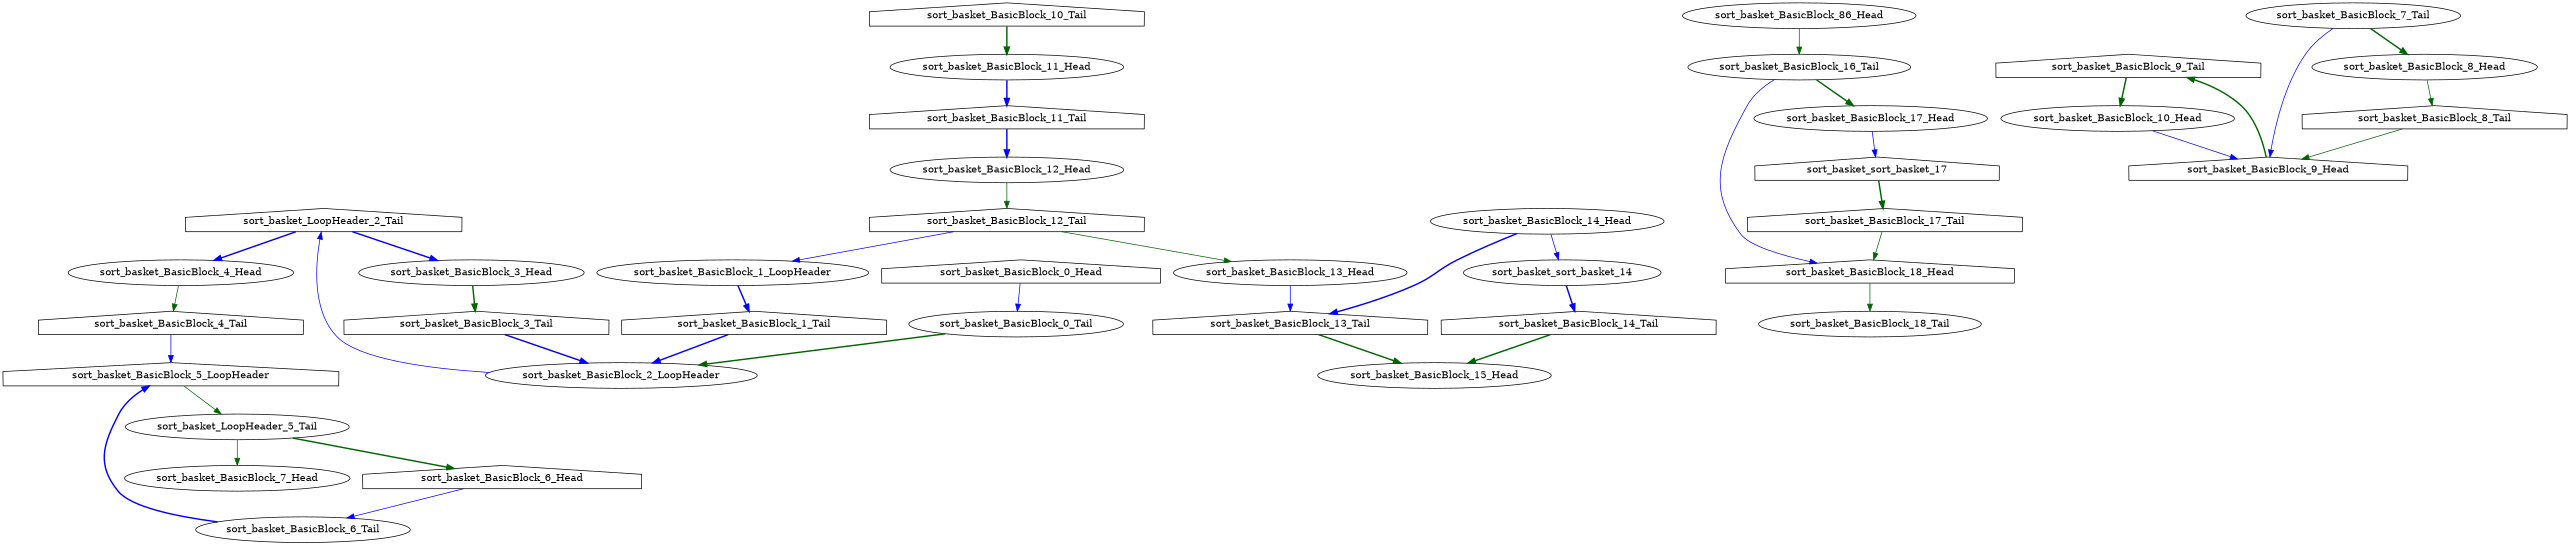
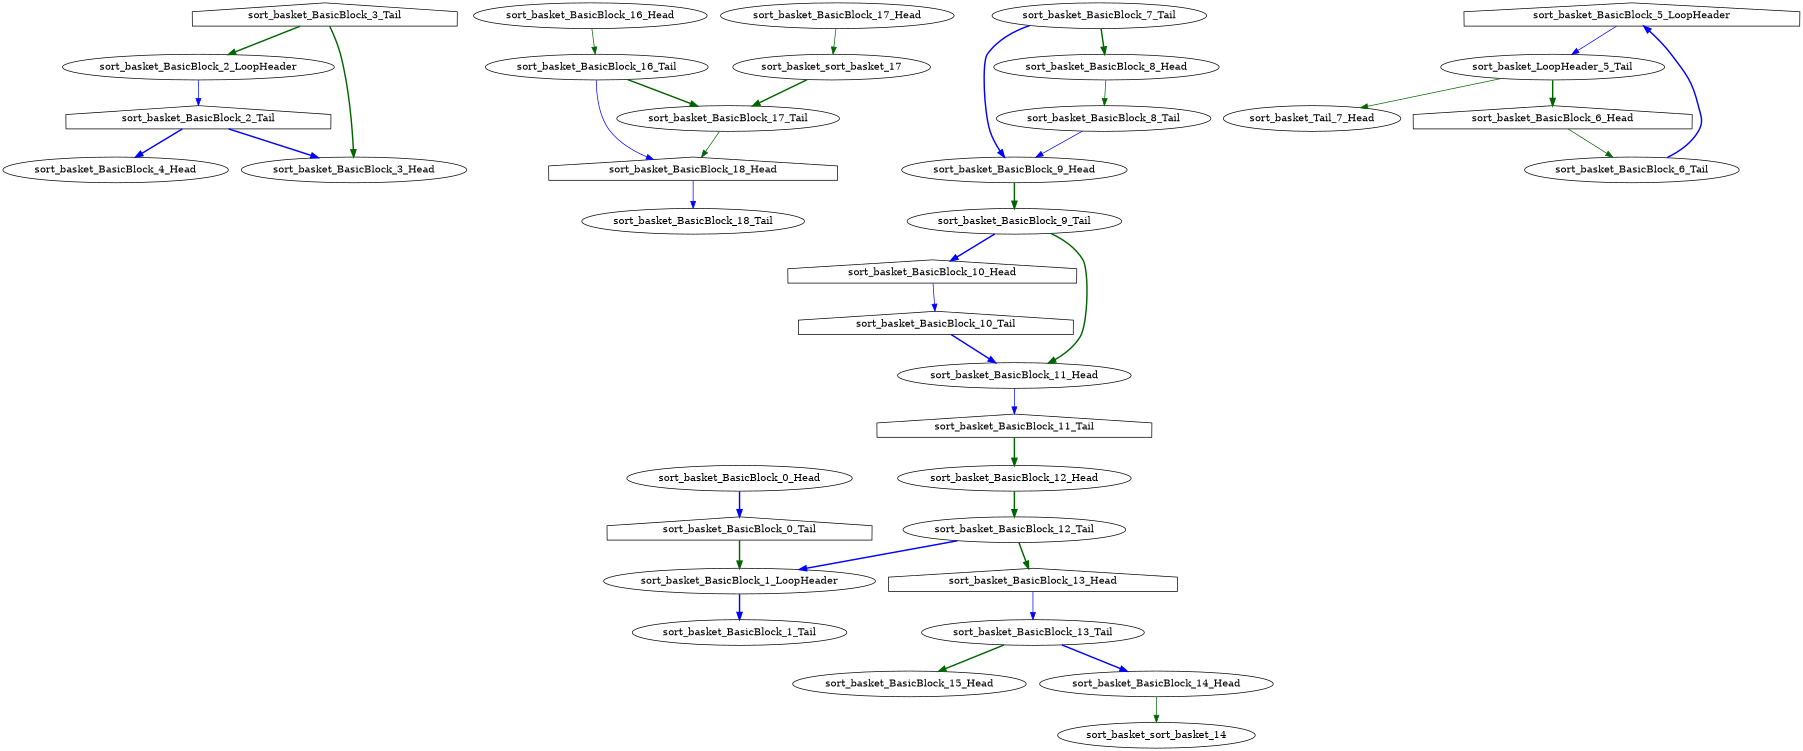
node "sort_basket_BasicBlock_86_Head": label "sort_basket_BasicBlock_86_Head" -> "sort_basket_BasicBlock_16_Head"
edge "sort_basket_BasicBlock_10_Tail" -> "sort_basket_BasicBlock_11_Head": color darkgreen -> blue
node "sort_basket_BasicBlock_9_Tail": shape house -> ellipse
edge "sort_basket_BasicBlock_7_Tail" -> "sort_basket_BasicBlock_9_Head": style solid -> bold
edge "sort_basket_BasicBlock_9_Tail" -> "sort_basket_BasicBlock_10_Head": color darkgreen -> blue
edge "sort_basket_BasicBlock_11_Head" -> "sort_basket_BasicBlock_11_Tail": style bold -> solid
edge "sort_basket_BasicBlock_16_Tail" -> "sort_basket_BasicBlock_17_Head": now "sort_basket_BasicBlock_16_Tail" -> "sort_basket_BasicBlock_17_Tail"
node "sort_basket_BasicBlock_10_Head": shape ellipse -> house
node "sort_basket_BasicBlock_8_Tail": shape house -> ellipse
edge "sort_basket_BasicBlock_11_Tail" -> "sort_basket_BasicBlock_12_Head": color blue -> darkgreen
edge "sort_basket_BasicBlock_17_Head" -> "sort_basket_sort_basket_17": color blue -> darkgreen
edge "sort_basket_BasicBlock_8_Tail" -> "sort_basket_BasicBlock_9_Head": color darkgreen -> blue
edge "sort_basket_BasicBlock_10_Head" -> "sort_basket_BasicBlock_9_Head": now "sort_basket_BasicBlock_10_Head" -> "sort_basket_BasicBlock_10_Tail"
node "sort_basket_sort_basket_17": shape house -> ellipse
node "sort_basket_BasicBlock_9_Head": shape house -> ellipse
edge "sort_basket_BasicBlock_12_Head" -> "sort_basket_BasicBlock_12_Tail": style solid -> bold
node "sort_basket_LoopHeader_2_Tail": label "sort_basket_LoopHeader_2_Tail" -> "sort_basket_BasicBlock_2_Tail"
node "sort_basket_BasicBlock_12_Tail": shape house -> ellipse
node "sort_basket_BasicBlock_17_Tail": shape house -> ellipse
edge "sort_basket_BasicBlock_14_Head" -> "sort_basket_sort_basket_14": color blue -> darkgreen
edge "sort_basket_BasicBlock_12_Tail" -> "sort_basket_BasicBlock_1_LoopHeader": style solid -> bold
edge "sort_basket_BasicBlock_12_Tail" -> "sort_basket_BasicBlock_13_Head": style solid -> bold
node "sort_basket_BasicBlock_0_Head": shape house -> ellipse
node "sort_basket_BasicBlock_13_Head": shape ellipse -> house
edge "sort_basket_BasicBlock_14_Head" -> "sort_basket_BasicBlock_13_Tail": reversed
edge "sort_basket_BasicBlock_0_Head" -> "sort_basket_BasicBlock_0_Tail": style solid -> bold
edge "sort_basket_BasicBlock_18_Head" -> "sort_basket_BasicBlock_18_Tail": color darkgreen -> blue
edge "sort_basket_BasicBlock_3_Head" -> "sort_basket_BasicBlock_3_Tail": reversed
edge "sort_basket_BasicBlock_9_Tail" -> "sort_basket_BasicBlock_11_Head": added
node "sort_basket_BasicBlock_4_Tail": removed
node "sort_basket_BasicBlock_1_Tail": shape house -> ellipse
node "sort_basket_BasicBlock_0_Tail": shape ellipse -> house
node "sort_basket_BasicBlock_13_Tail": shape house -> ellipse
node "sort_basket_BasicBlock_14_Tail": removed
edge "sort_basket_BasicBlock_1_Tail" -> "sort_basket_BasicBlock_2_LoopHeader": removed
edge "sort_basket_BasicBlock_3_Tail" -> "sort_basket_BasicBlock_2_LoopHeader": color blue -> darkgreen
edge "sort_basket_BasicBlock_0_Tail" -> "sort_basket_BasicBlock_2_LoopHeader": now "sort_basket_BasicBlock_0_Tail" -> "sort_basket_BasicBlock_1_LoopHeader"
edge "sort_basket_BasicBlock_5_LoopHeader" -> "sort_basket_LoopHeader_5_Tail": color darkgreen -> blue
node "sort_basket_BasicBlock_7_Head": label "sort_basket_BasicBlock_7_Head" -> "sort_basket_Tail_7_Head"
edge "sort_basket_BasicBlock_6_Head" -> "sort_basket_BasicBlock_6_Tail": color blue -> darkgreen
